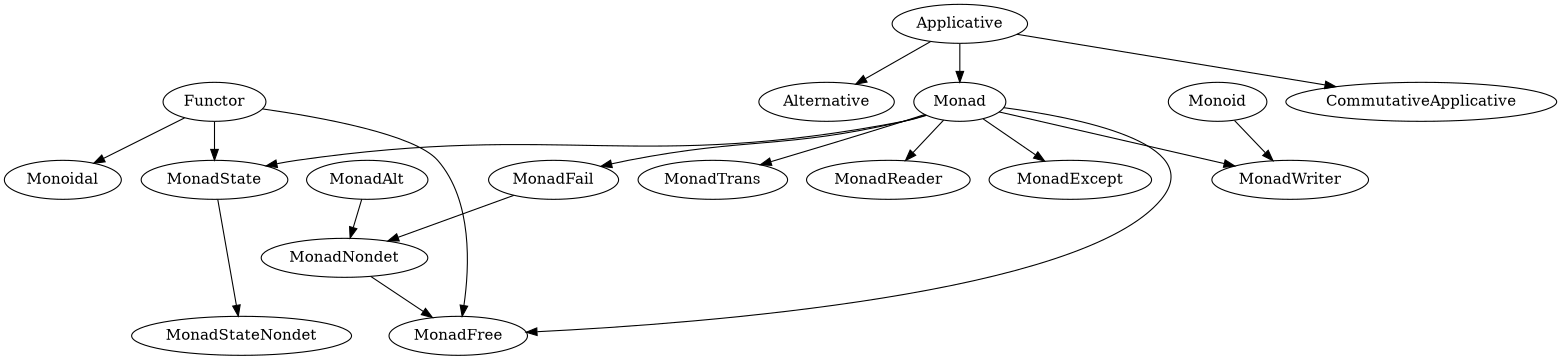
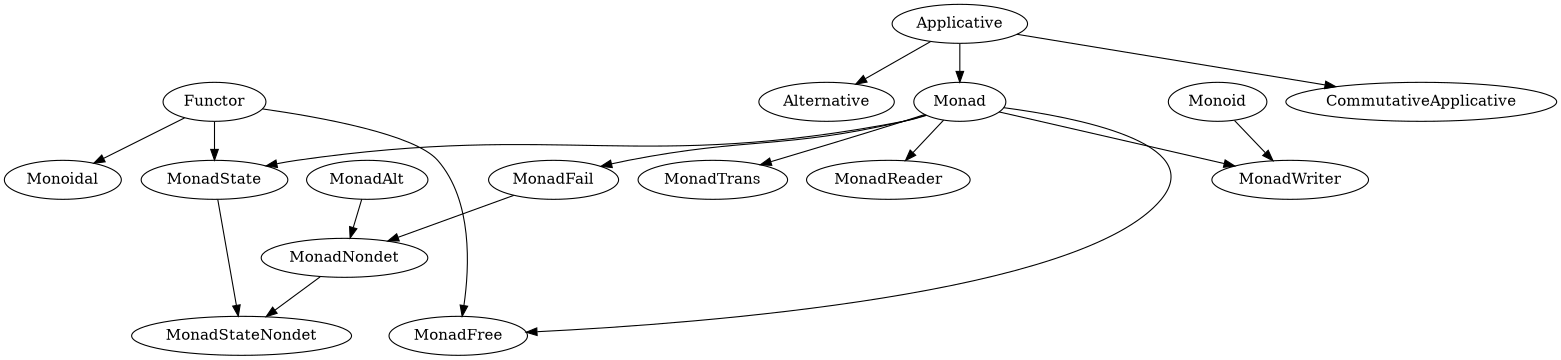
node "MonadExcept": removed
edge "MonadNondet" -> "MonadFree": now "MonadNondet" -> "MonadStateNondet"
